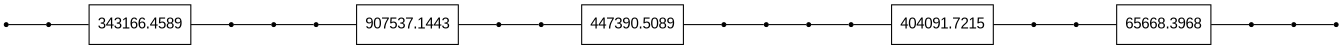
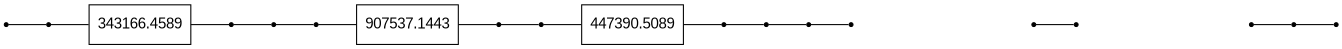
node "404091.7215": removed
node "65668.3968": removed
